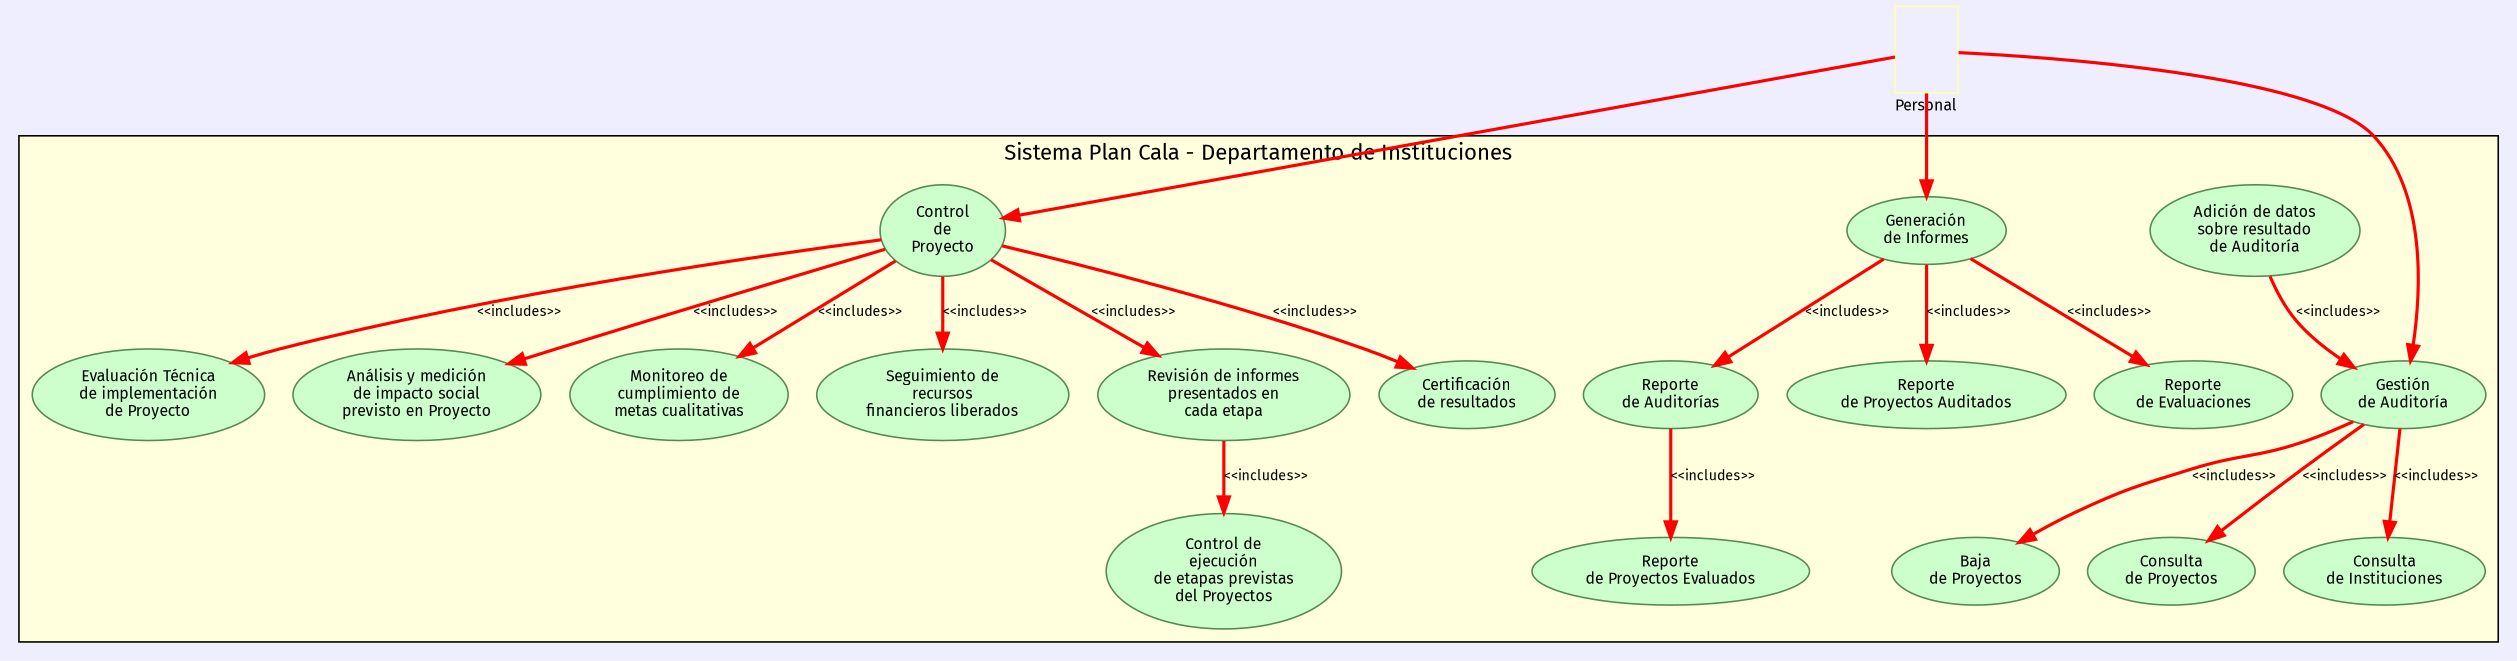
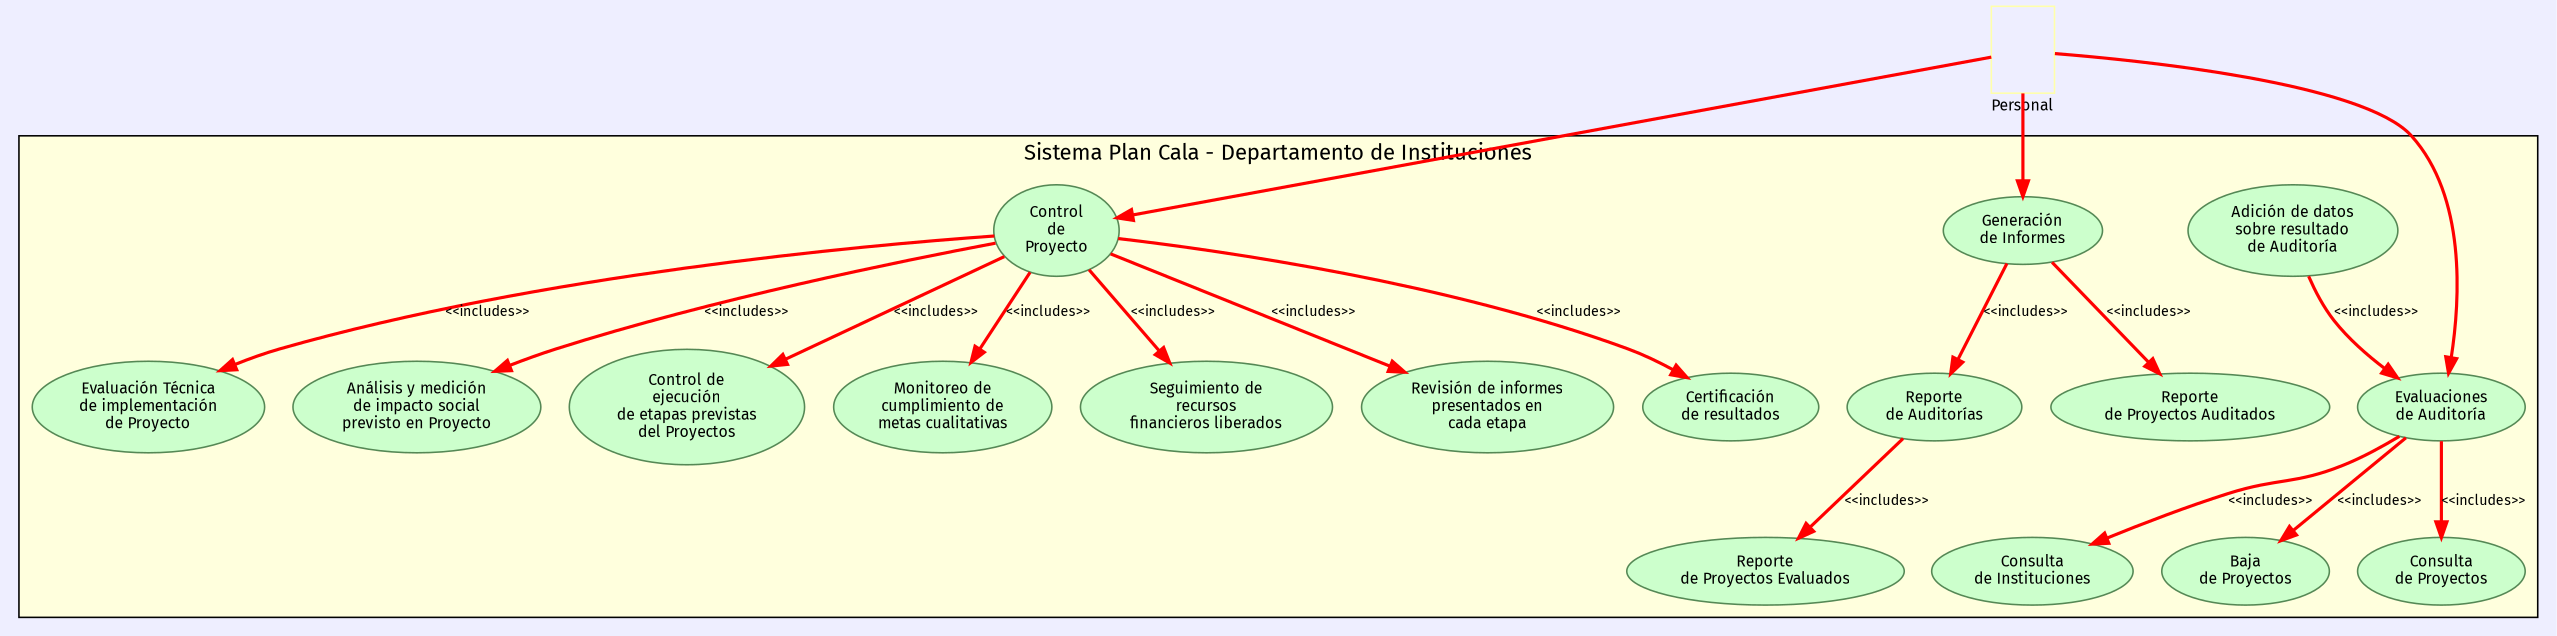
node "Reporte de Evaluaciones": removed
node "Gestión de Auditoría": label "Gestión de Auditoría" -> "Evaluaciones de Auditoría"
edge "Revisión de informes presentados en cada etapa" -> "Control de ejecución de etapas previstas del Proyectos": now "Control de Proyecto" -> "Control de ejecución de etapas previstas del Proyectos"
